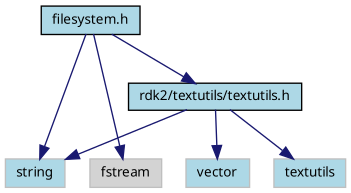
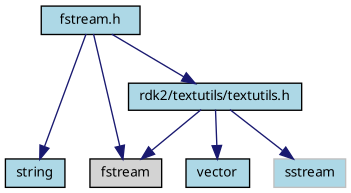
node "filesystem.h": label "filesystem.h" -> "fstream.h"
edge "rdk2/textutils/textutils.h" -> "string": now "rdk2/textutils/textutils.h" -> "fstream"
node "string": color grey75 -> black
node "fstream": color grey75 -> black
node "vector": color grey75 -> black
node "textutils": label "textutils" -> "sstream"
